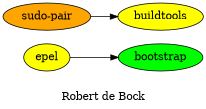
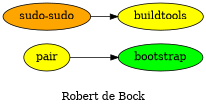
node "sudo-pair": label "sudo-pair" -> "sudo-sudo"
node "epel": label "epel" -> "pair"
